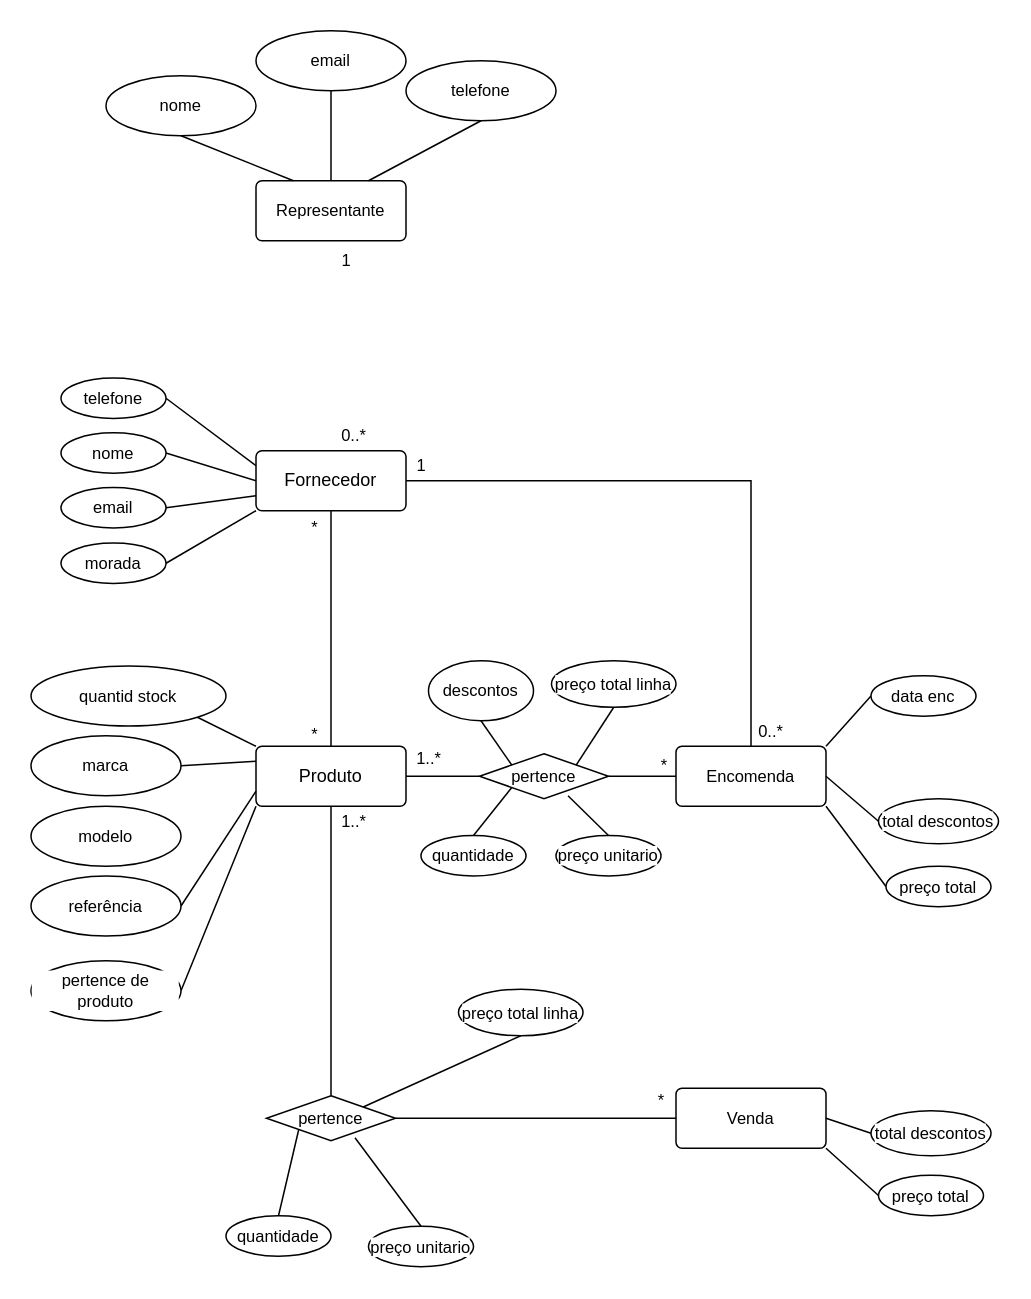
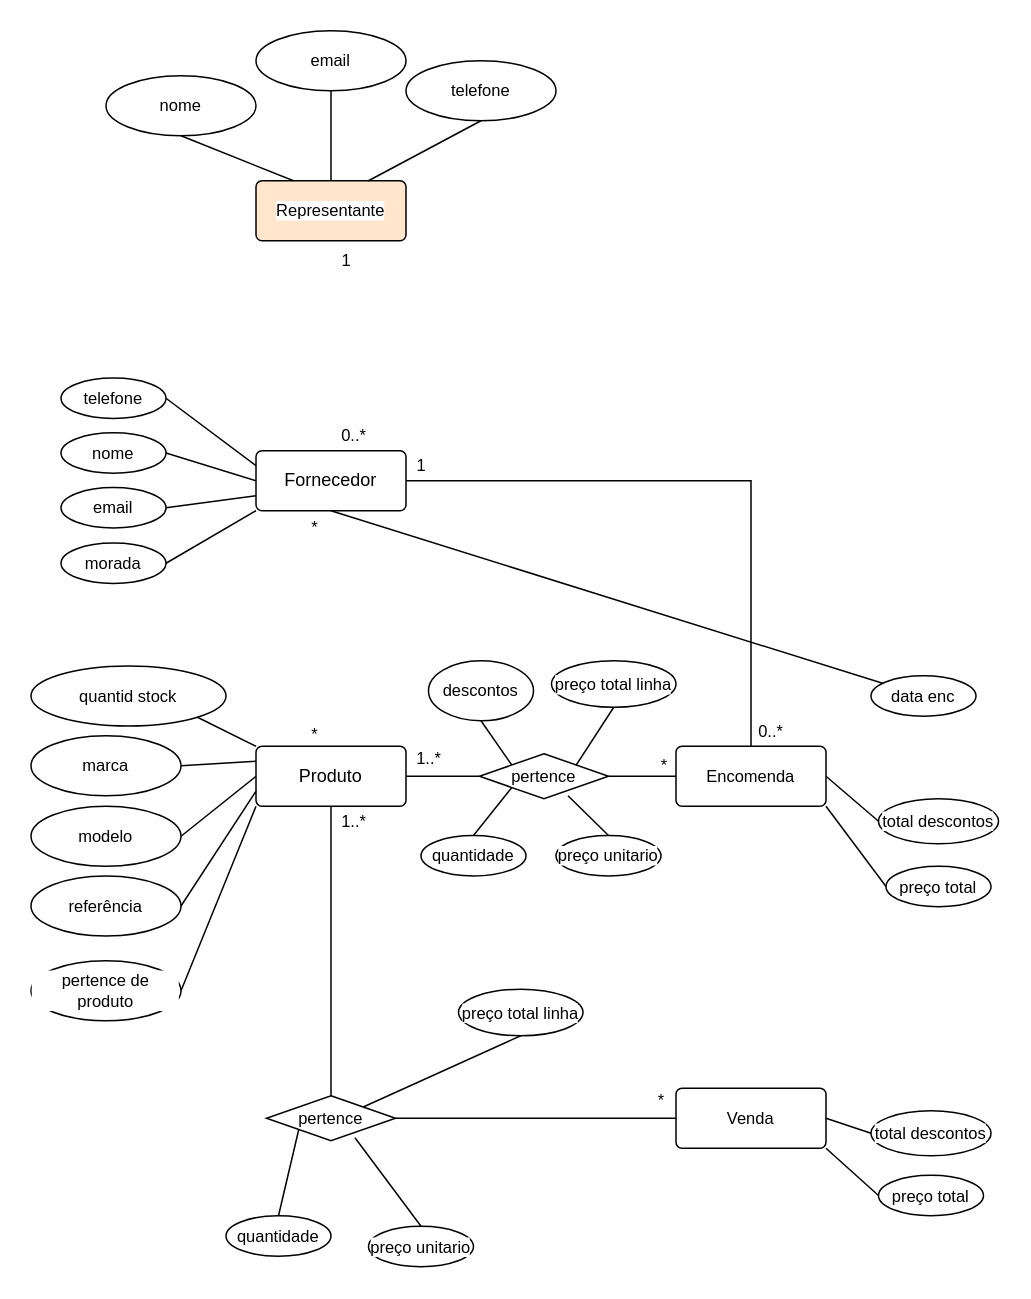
node "Representante": fillcolor #ffffff -> #ffe6cc
edge "Fornecedor" -- "Produto": now "Fornecedor" -- "data enc"
edge "data enc" -- "Encomenda": removed
edge "Produto" -- "modelo": added
